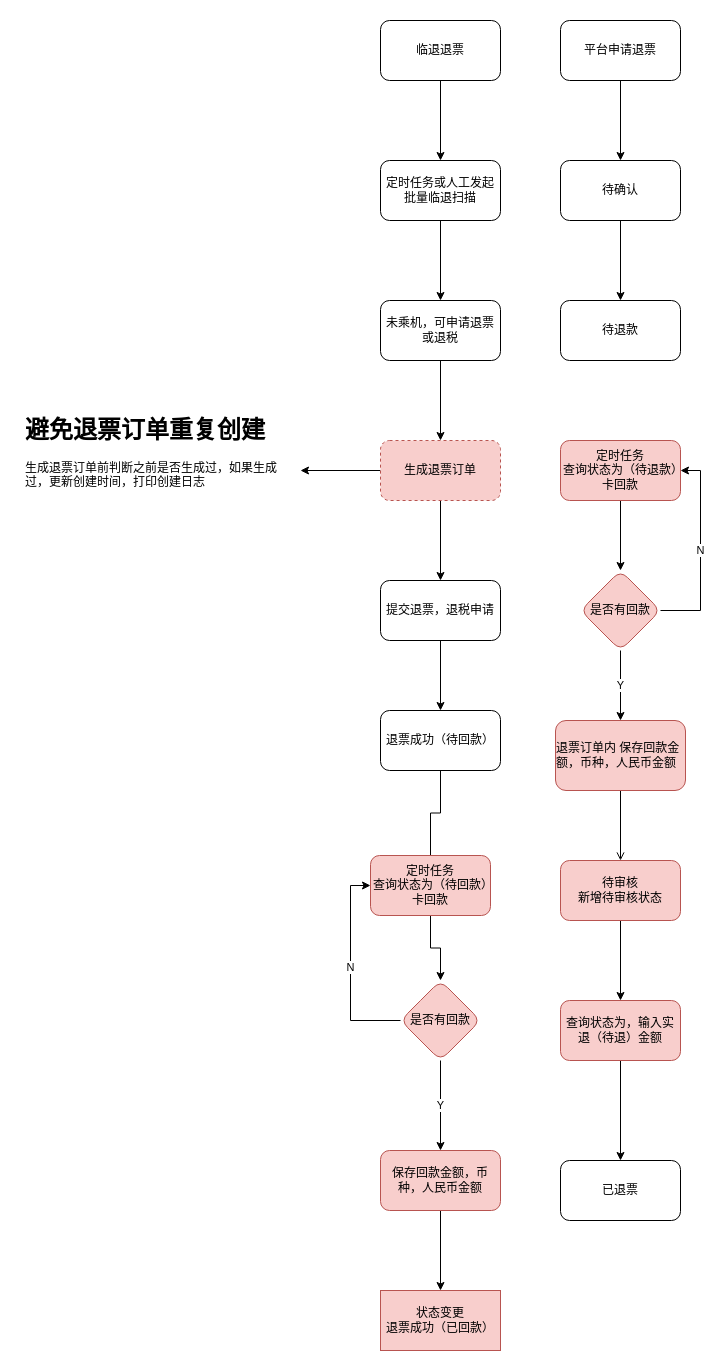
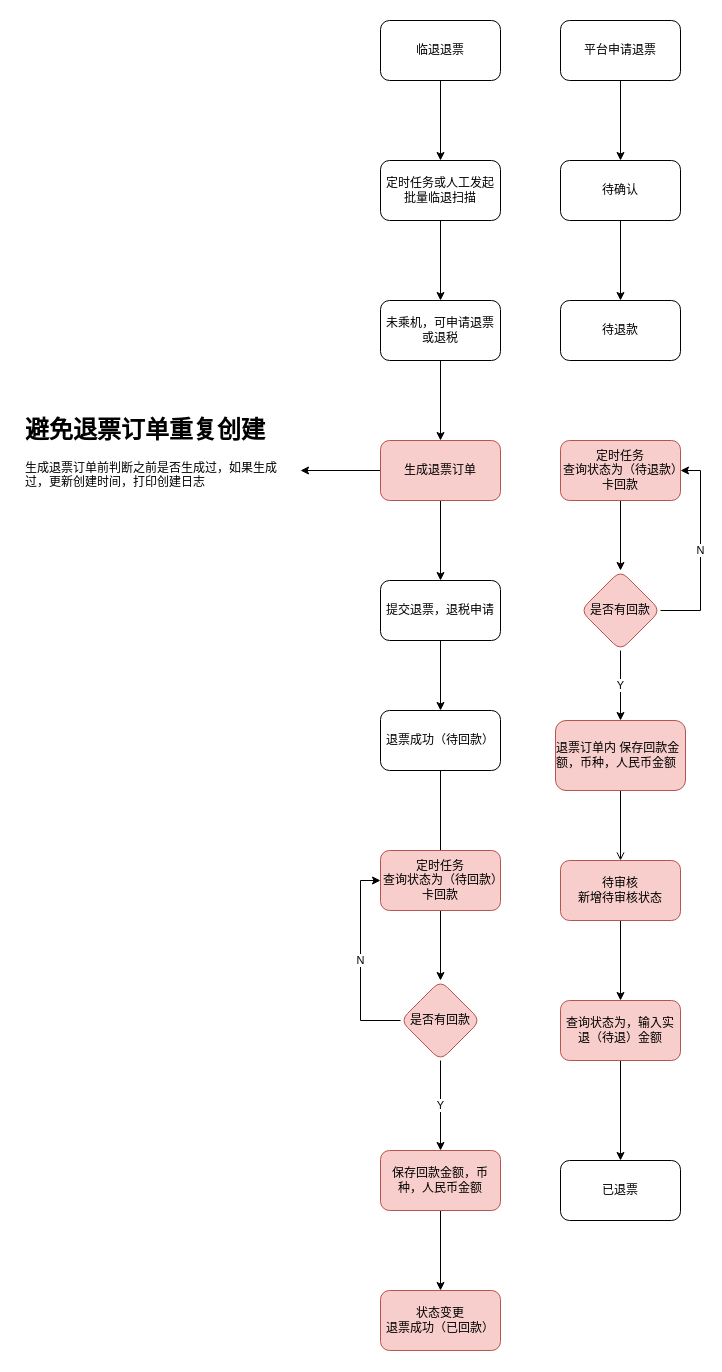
node "生成退票订单": style dashed -> solid
node "定时任务 查询状态为（待回款）卡回款": moved (431, 886) -> (441, 881)
node "状态变更 退票成功（已回款）": shape rectangle -> rounded rectangle
